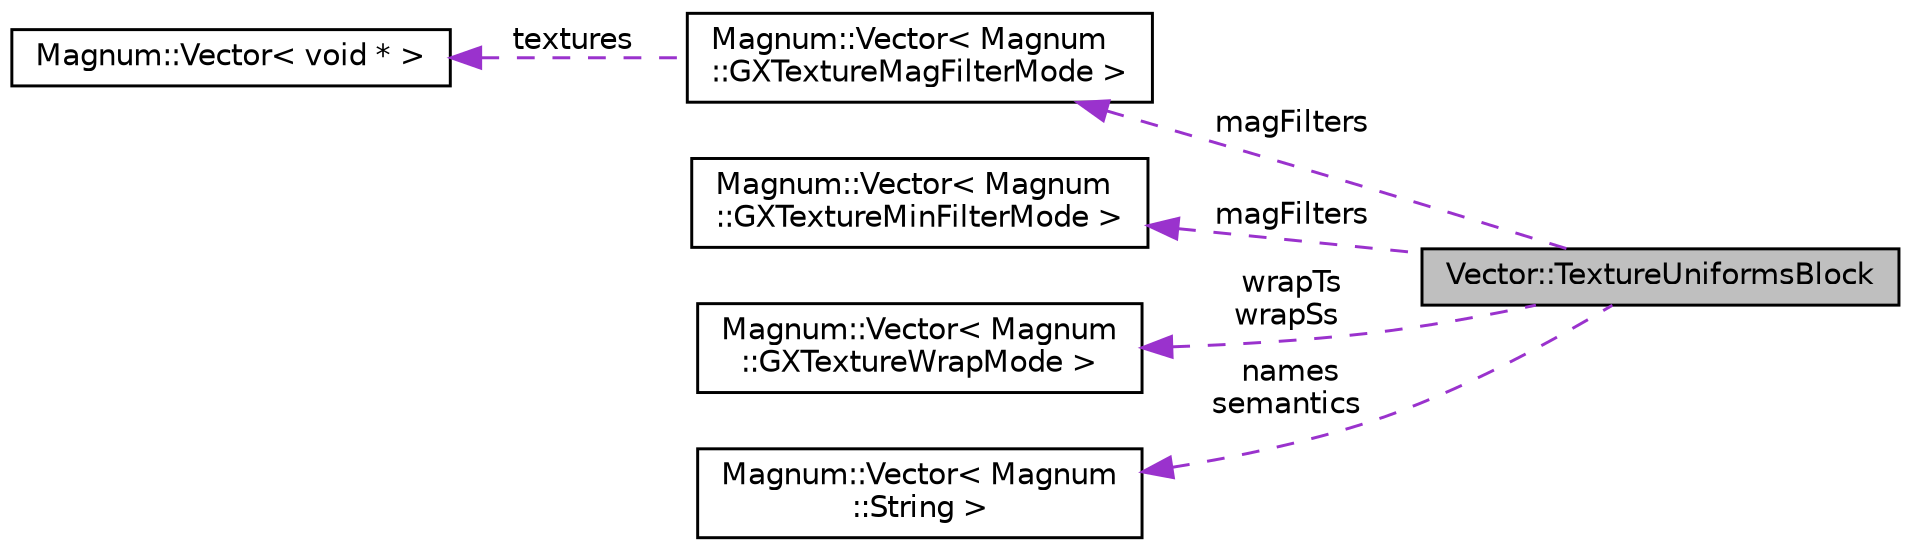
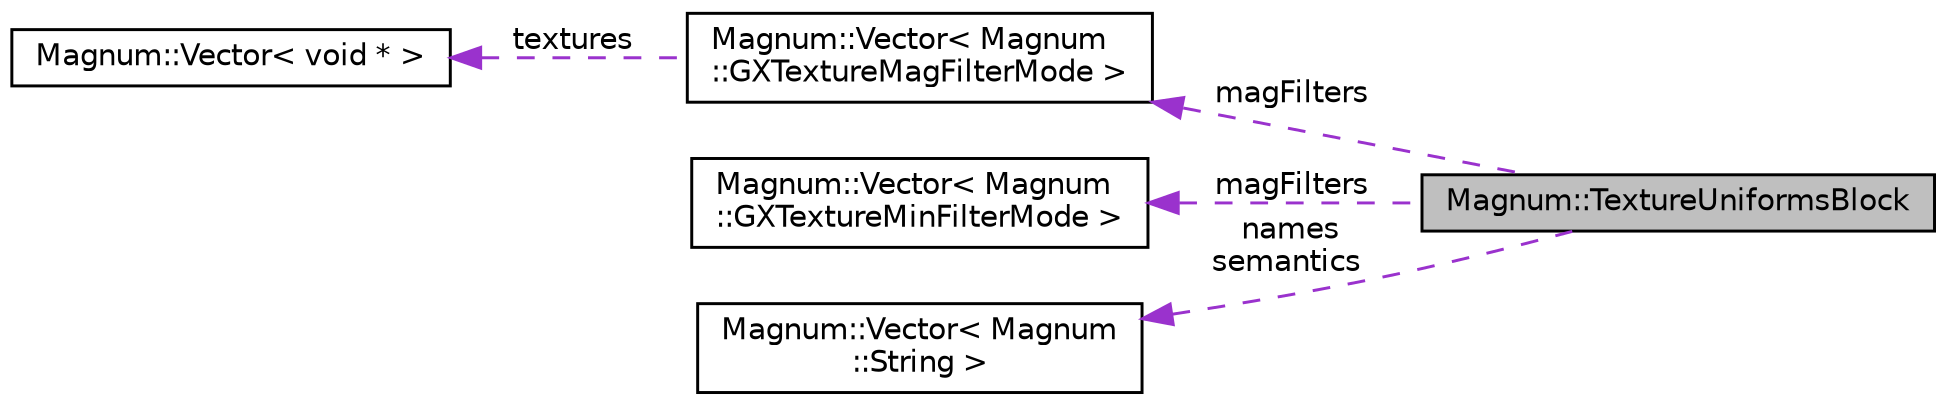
node "Vector::TextureUniformsBlock": label "Vector::TextureUniformsBlock" -> "Magnum::TextureUniformsBlock"
node "Magnum::Vector< Magnum ::GXTextureWrapMode >": removed
